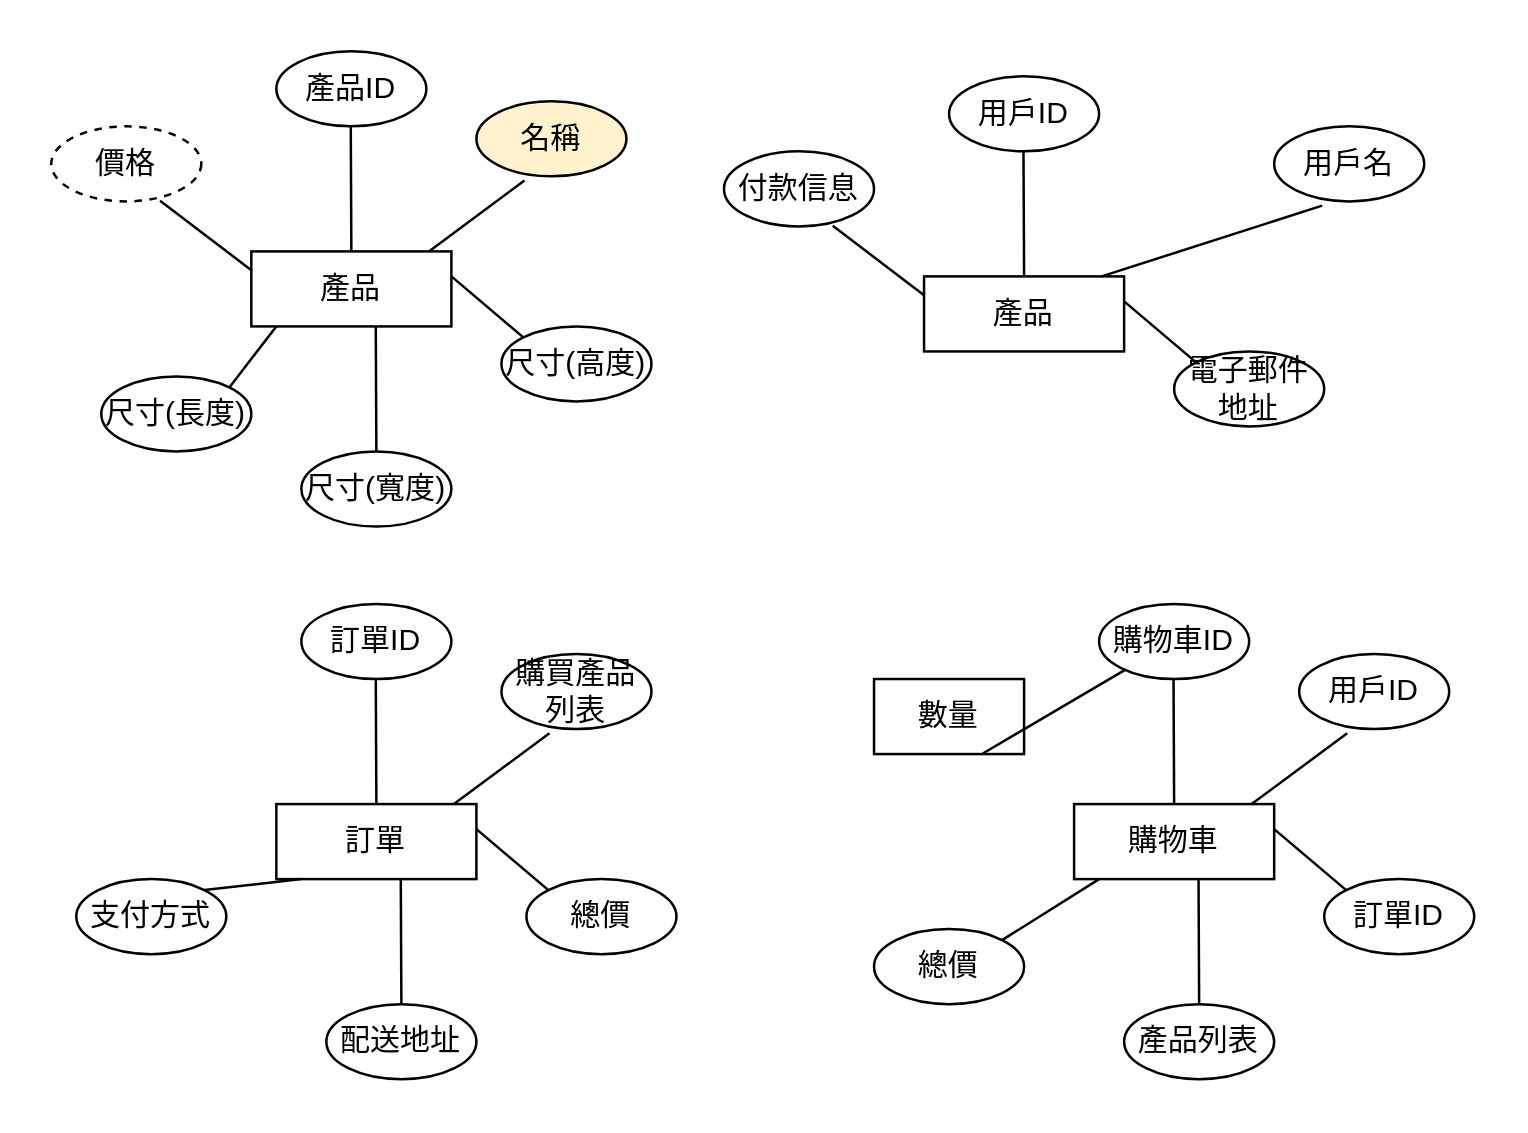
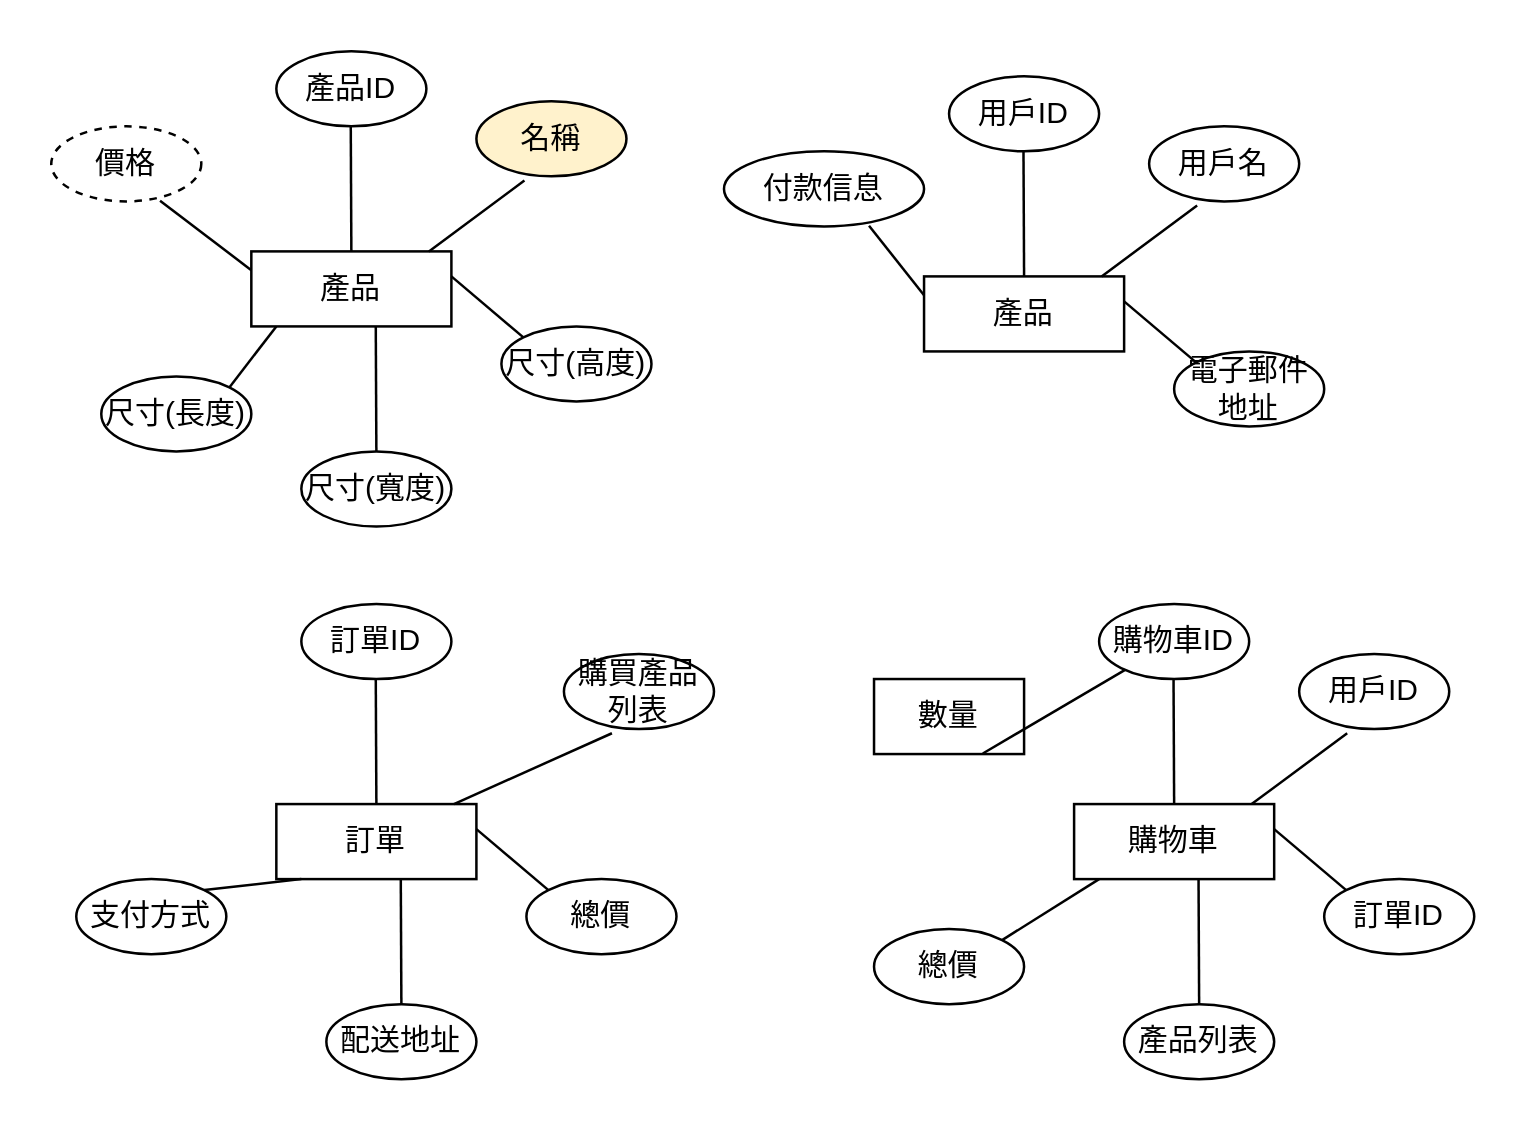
node "用戶名": moved (1349, 164) -> (1224, 164)
node "付款信息": size 150x75 -> 200x75
node "購買產品列表": moved (576, 691) -> (639, 691)
